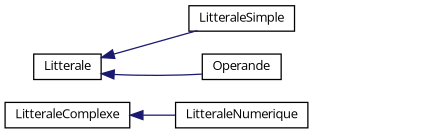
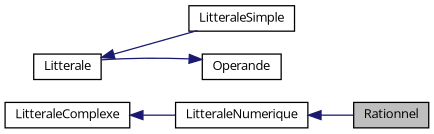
edge "Operande" -> "Litterale": reversed
node "Rationnel": added
